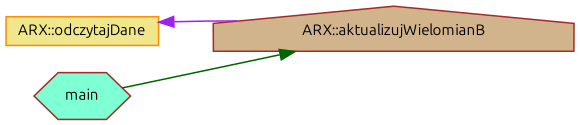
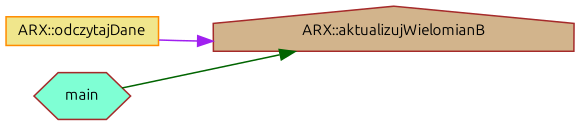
edge "ARX::aktualizujWielomianB" -> "ARX::odczytajDane": reversed
